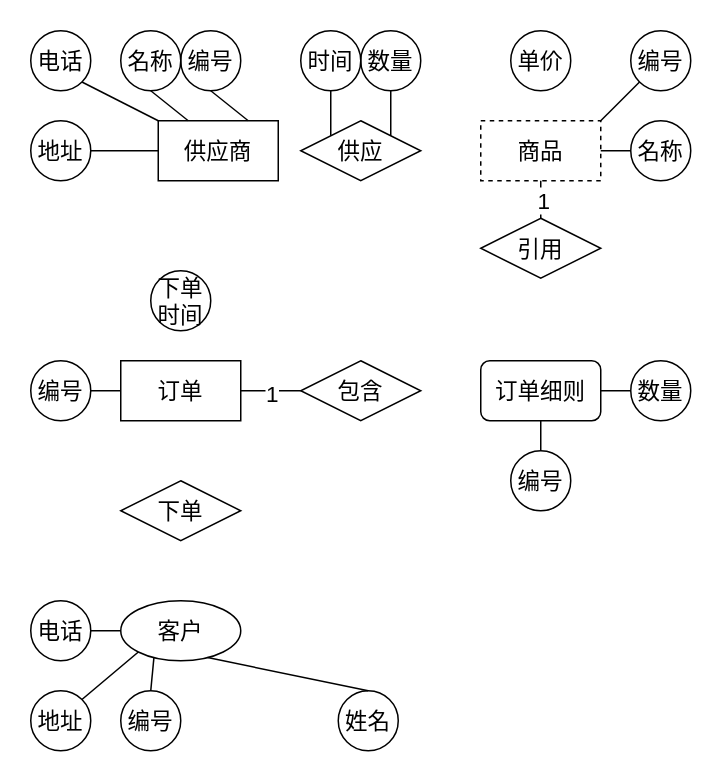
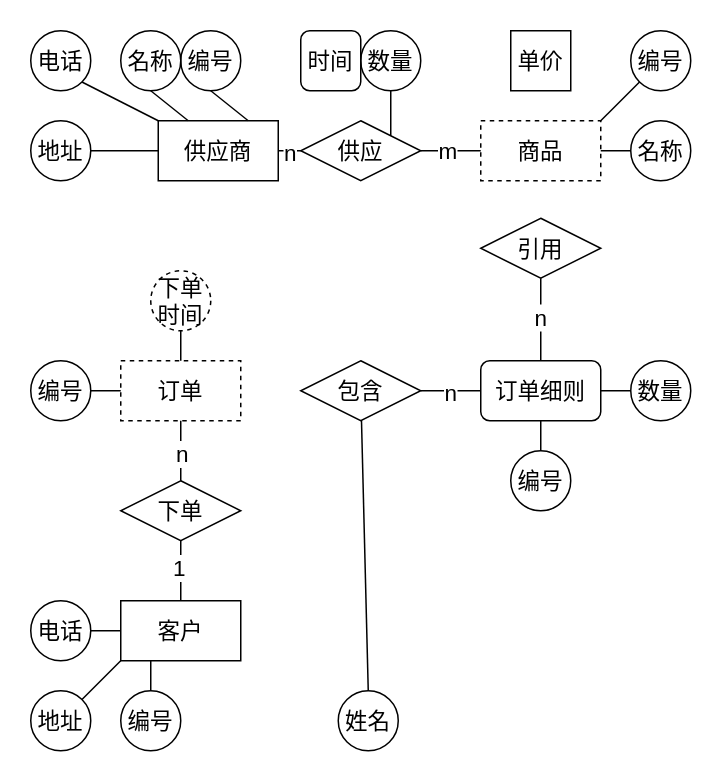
node "时间": shape ellipse -> rounded rectangle
node "单价": shape ellipse -> rectangle
edge "时间" -- "供应": removed
edge "供应商" -- "供应": added, label "n"
edge "供应" -- "商品": added, label "m"
edge "商品" -- "引用": removed, label "1"
edge "引用" -- "订单细则": added, label "n"
node "下单时间": style solid -> dashed
edge "下单时间" -- "订单": added
node "订单": style solid -> dashed
edge "订单" -- "包含": removed, label "1"
edge "包含" -- "订单细则": added, label "n"
edge "订单" -- "下单": added, label "n"
edge "下单" -- "客户": added, label "1"
node "客户": shape ellipse -> rectangle
edge "客户" -- "姓名": now "包含" -- "姓名"
